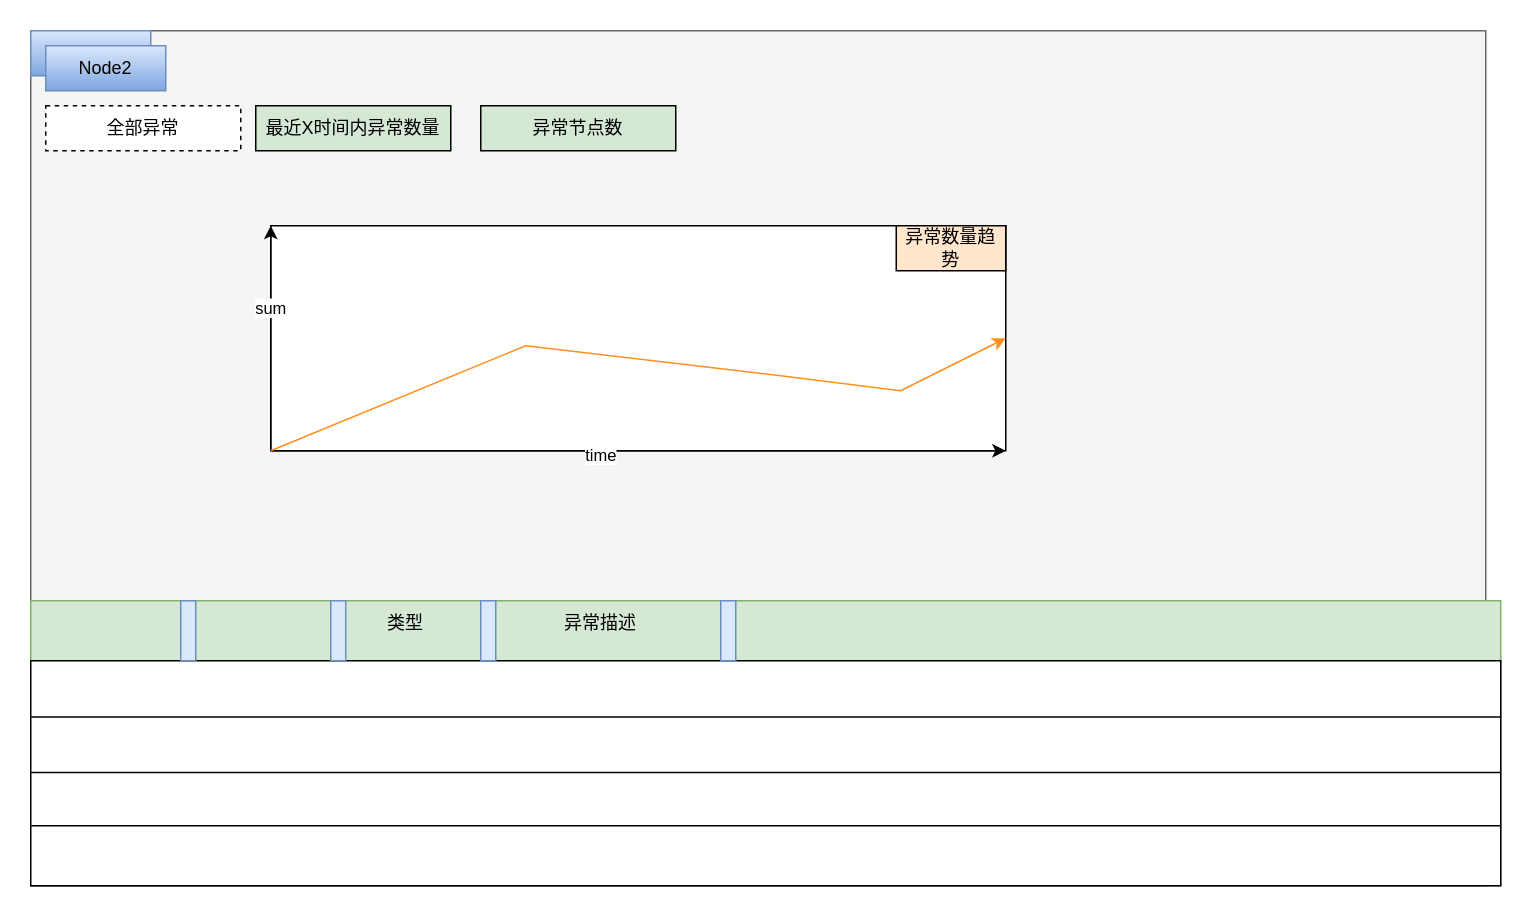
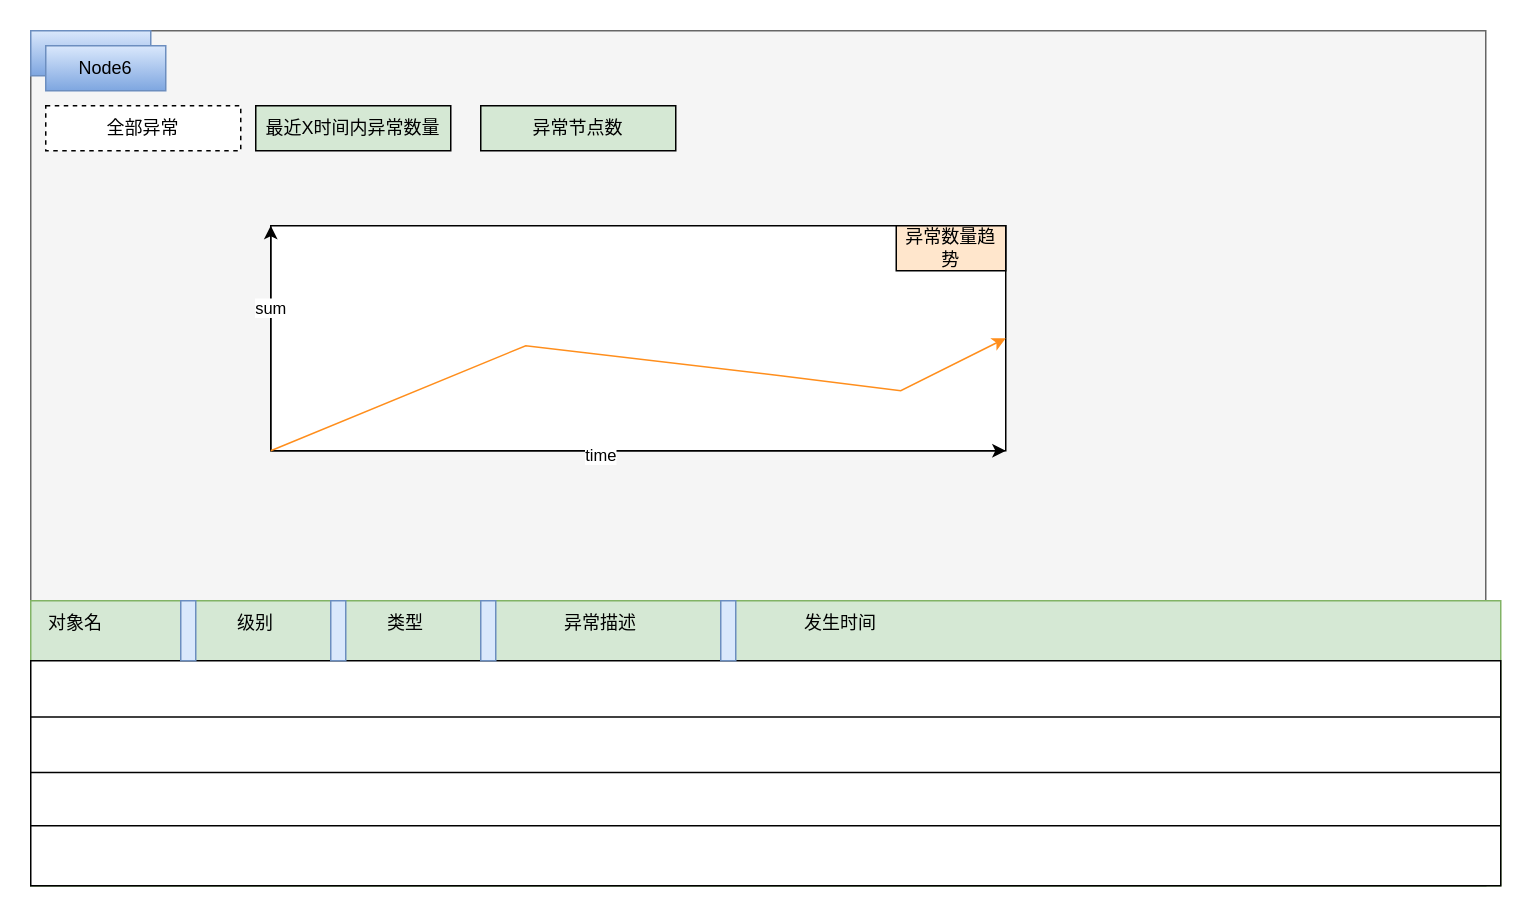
node "Node2": label "Node2" -> "Node6"
node "对象名": added
node "级别": added
node "发生时间": added
